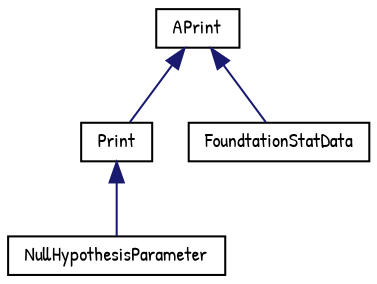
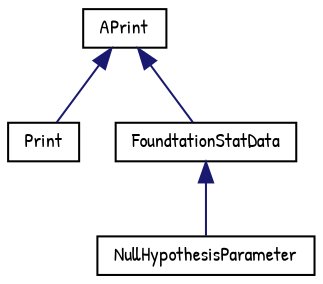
edge "NullHypothesisParameter" -> "Print": now "NullHypothesisParameter" -> "FoundtationStatData"
